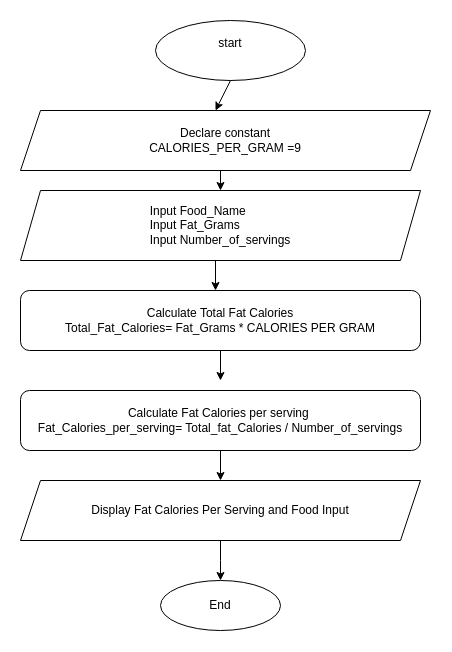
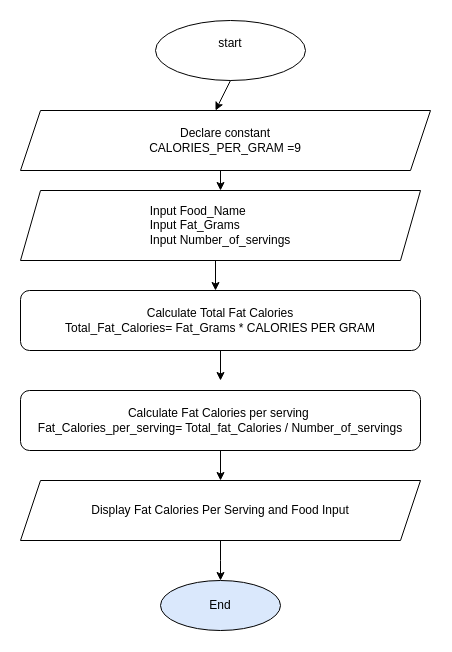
node "End": fillcolor #ffffff -> #dae8fc
